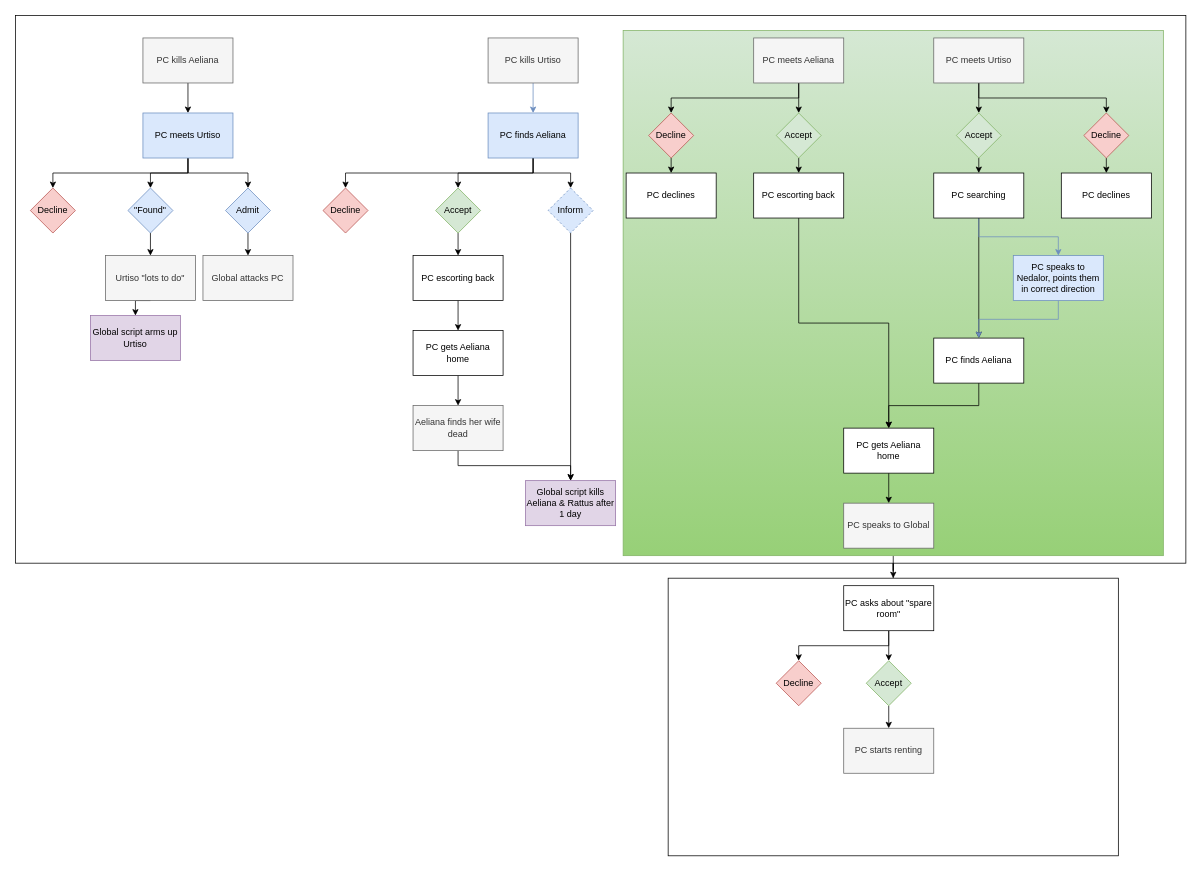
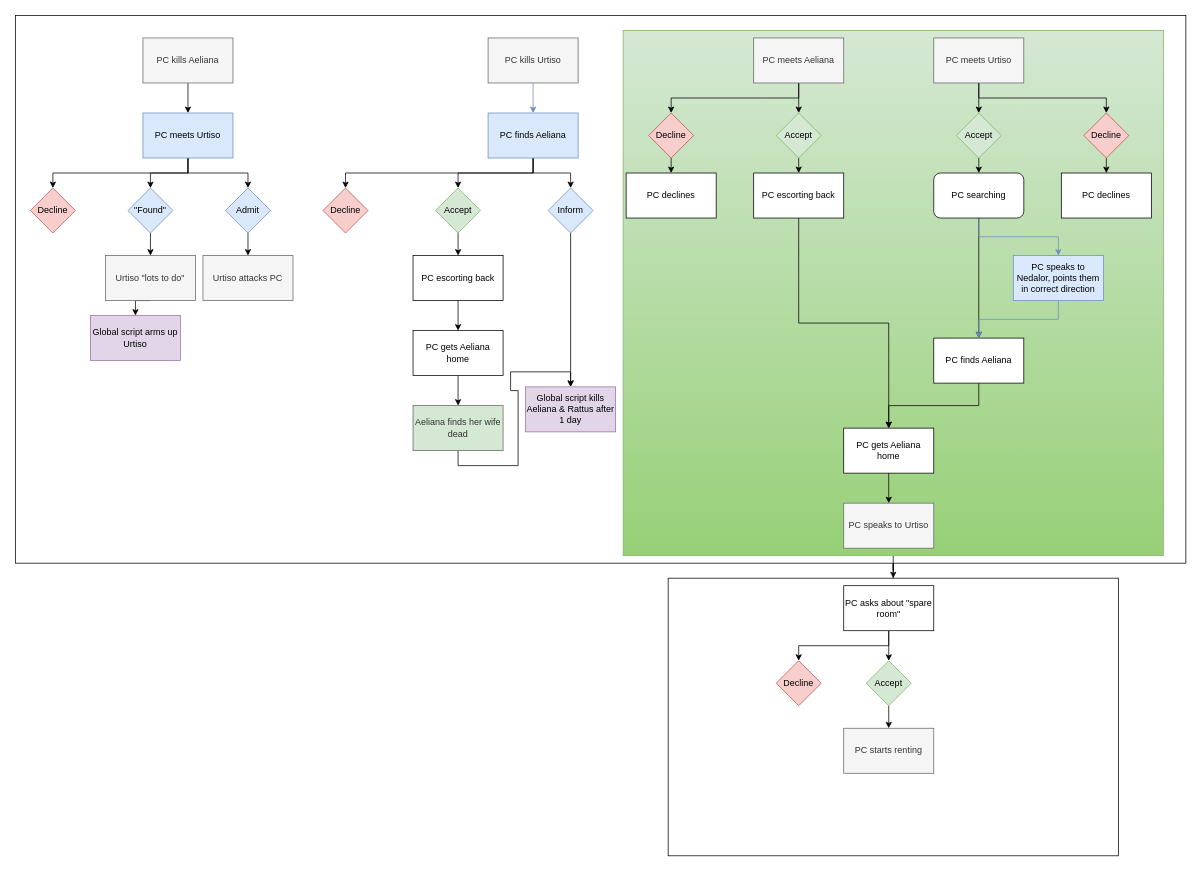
node "PC searching": shape rectangle -> rounded rectangle
node "Inform": style dashed -> solid
node "Global attacks PC": label "Global attacks PC" -> "Urtiso attacks PC"
node "Aeliana finds her wife dead": fillcolor #f5f5f5 -> #d5e8d4
node "Global script kills Aeliana & Rattus after 1 day": moved (570, 503) -> (570, 409)
node "PC speaks to Global": label "PC speaks to Global" -> "PC speaks to Urtiso"
